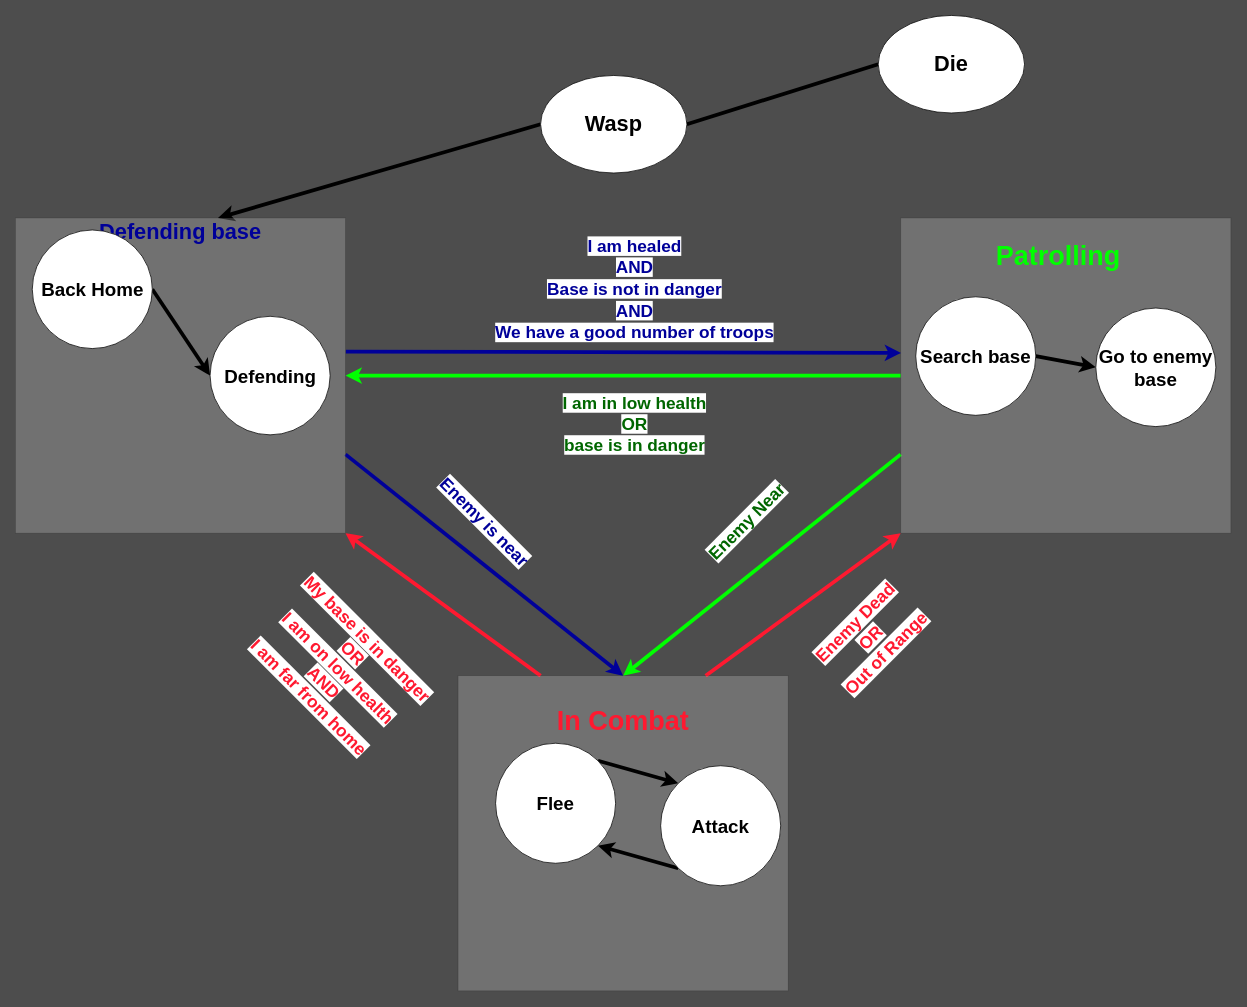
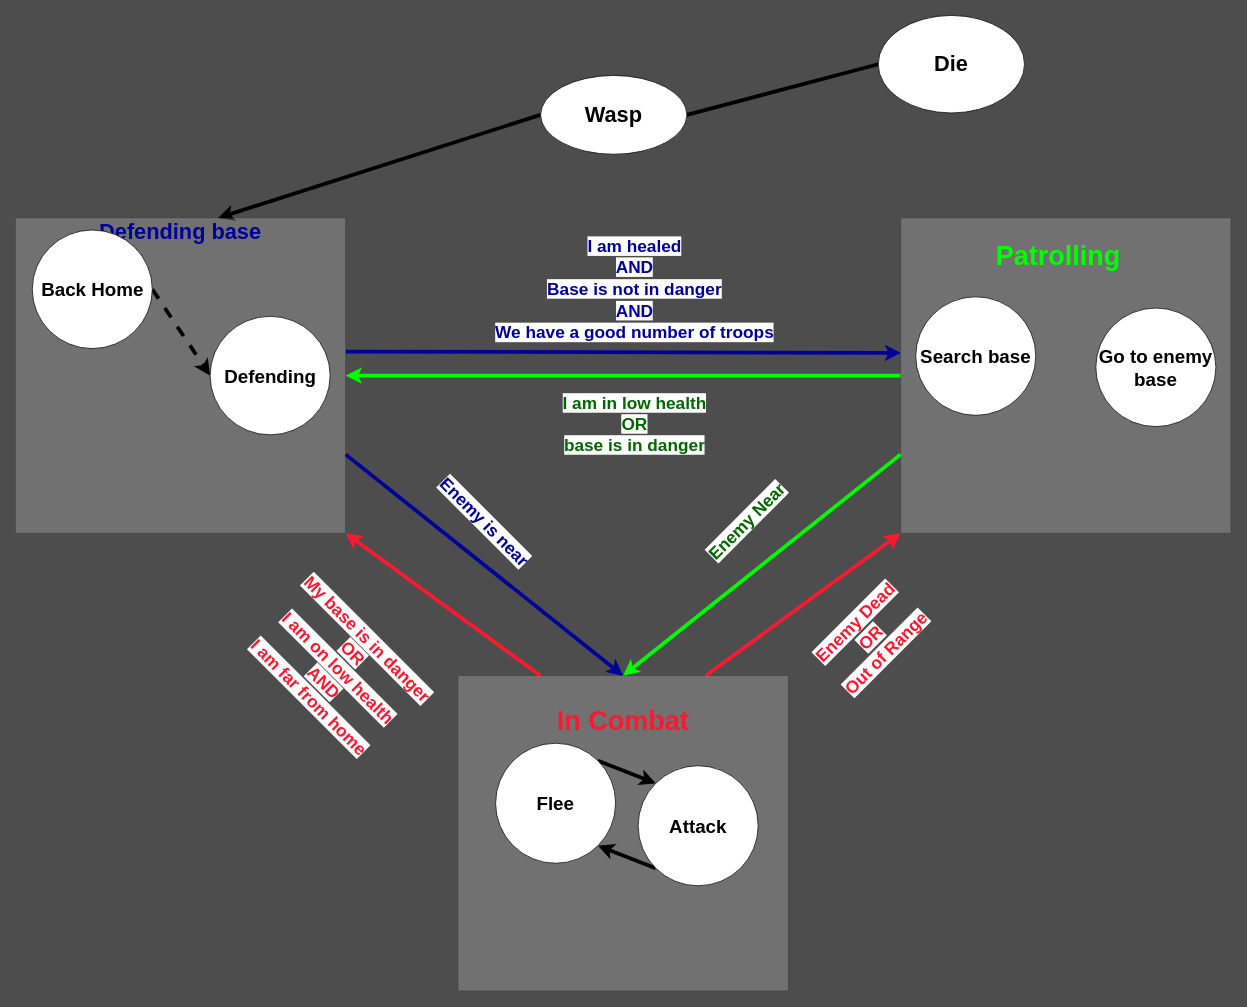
node "Wasp": size 146x98 -> 146x79
edge "Back Home" -> "Defending": style solid -> dashed
edge "Search base" -> "Go to enemy base": removed
node "Attack": moved (720, 825) -> (698, 825)
